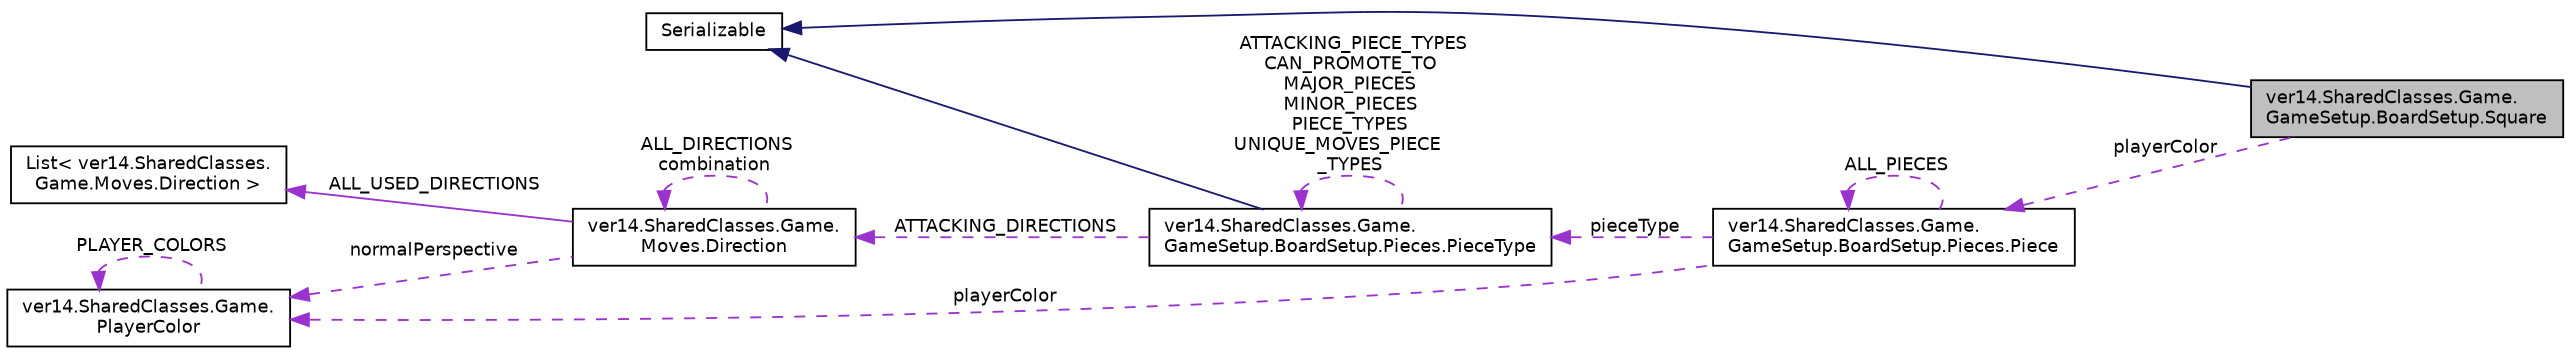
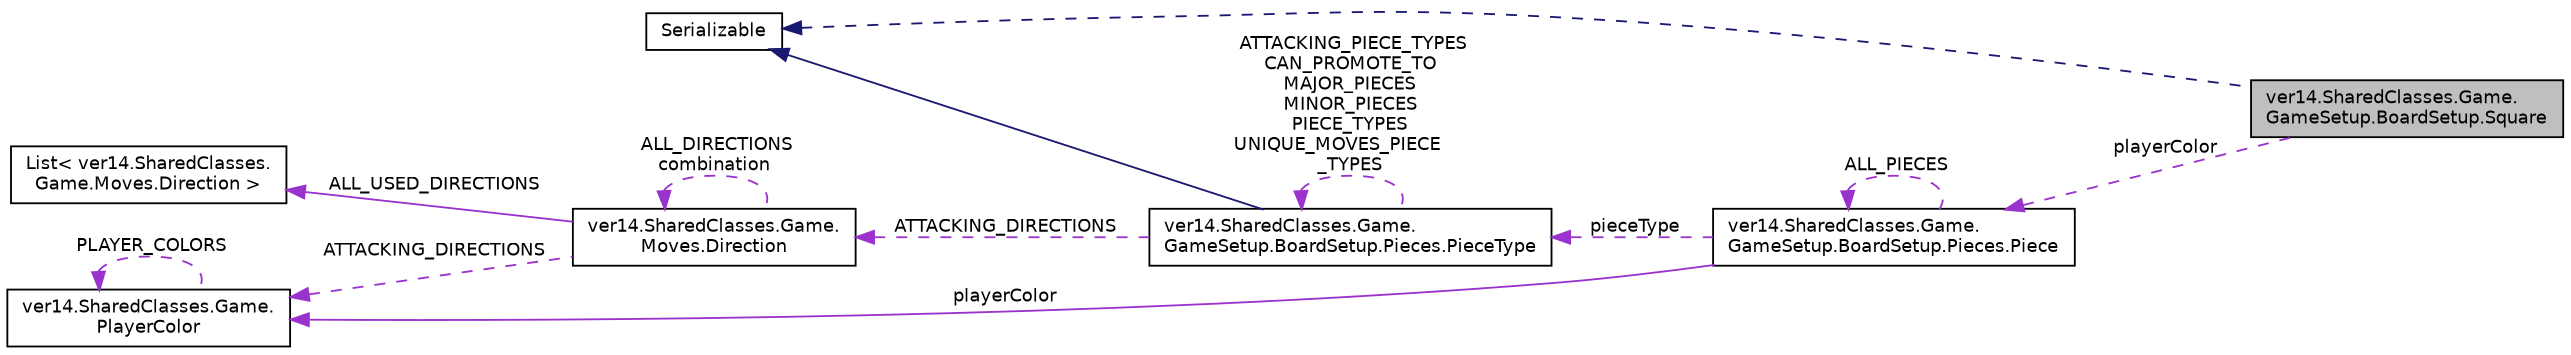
edge "ver14.SharedClasses.Game. GameSetup.BoardSetup.Square" -> "Serializable": style solid -> dashed
edge "ver14.SharedClasses.Game. Moves.Direction" -> "ver14.SharedClasses.Game. PlayerColor": label " normalPerspective" -> " ATTACKING_DIRECTIONS"
edge "ver14.SharedClasses.Game. GameSetup.BoardSetup.Pieces.Piece" -> "ver14.SharedClasses.Game. PlayerColor": style dashed -> solid
